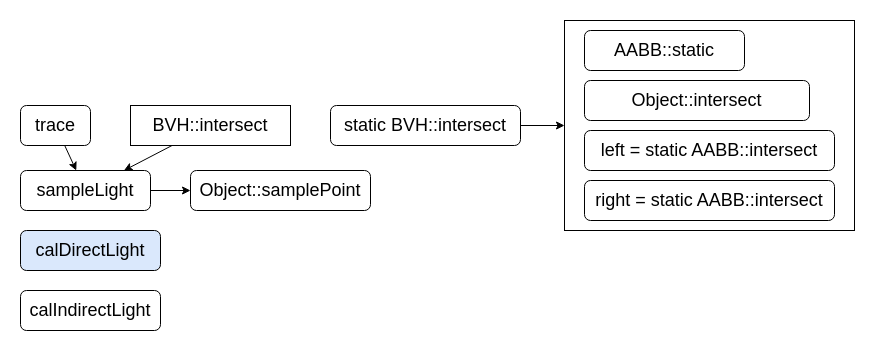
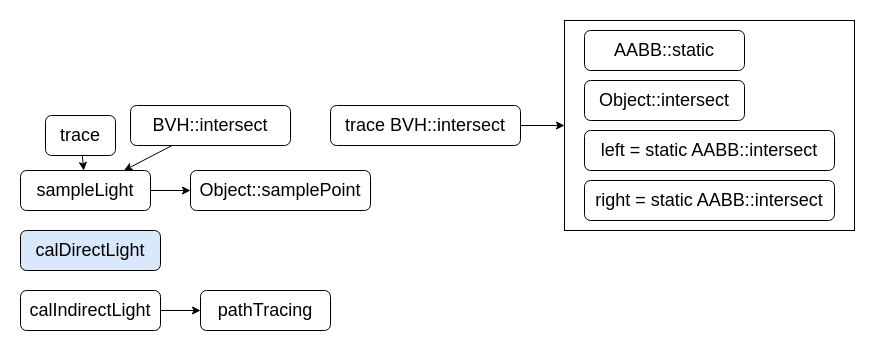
node "Object::intersect": size 225x40 -> 160x40
node "trace": moved (56, 126) -> (81, 136)
node "BVH::intersect": shape rectangle -> rounded rectangle
node "static BVH::intersect": label "static BVH::intersect" -> "trace BVH::intersect"
edge "calIndirectLight" -> "pathTracing": added
node "pathTracing": added
